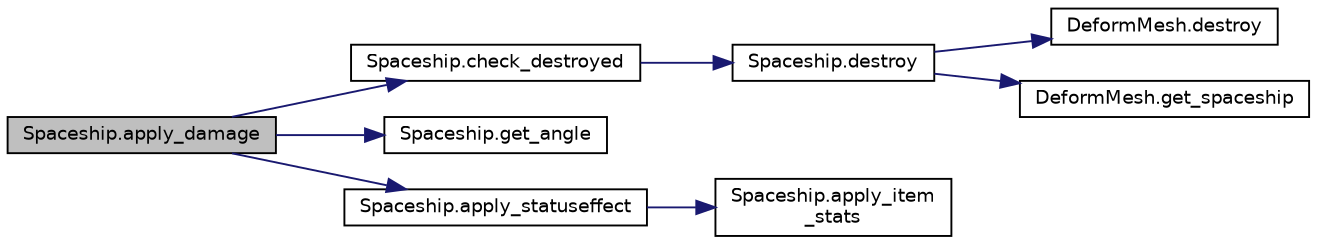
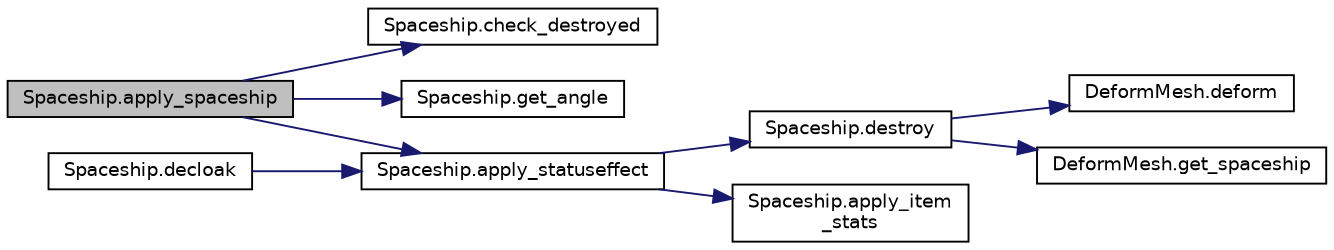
node "DeformMesh.destroy": label "DeformMesh.destroy" -> "DeformMesh.deform"
edge "Spaceship.check_destroyed" -> "Spaceship.destroy": now "Spaceship.apply_statuseffect" -> "Spaceship.destroy"
node "Spaceship.apply_damage": label "Spaceship.apply_damage" -> "Spaceship.apply_spaceship"
node "Spaceship.decloak": added
